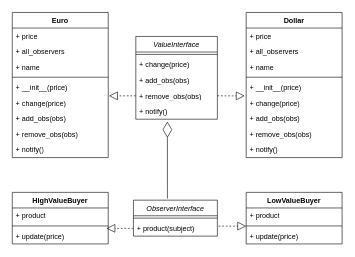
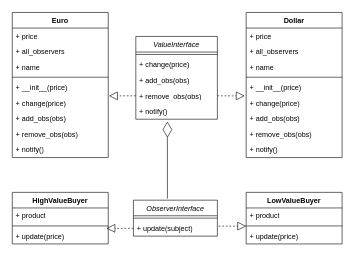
node "+ product(subject)": label "+ product(subject)" -> "+ update(subject)"
